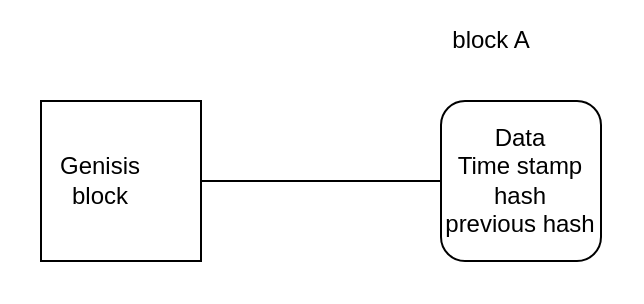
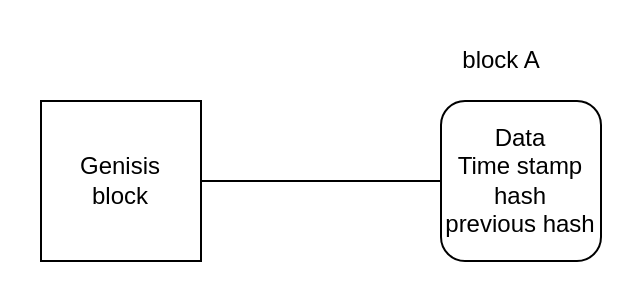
node "block A": moved (491, 41) -> (501, 61)
node "Genisis block": moved (101, 181) -> (121, 181)
